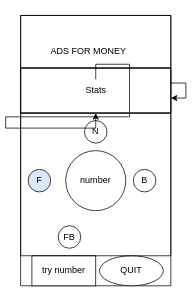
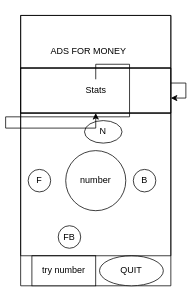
node "N": size 23x23 -> 38x23
node "F": fillcolor #dae8fc -> #ffffff
